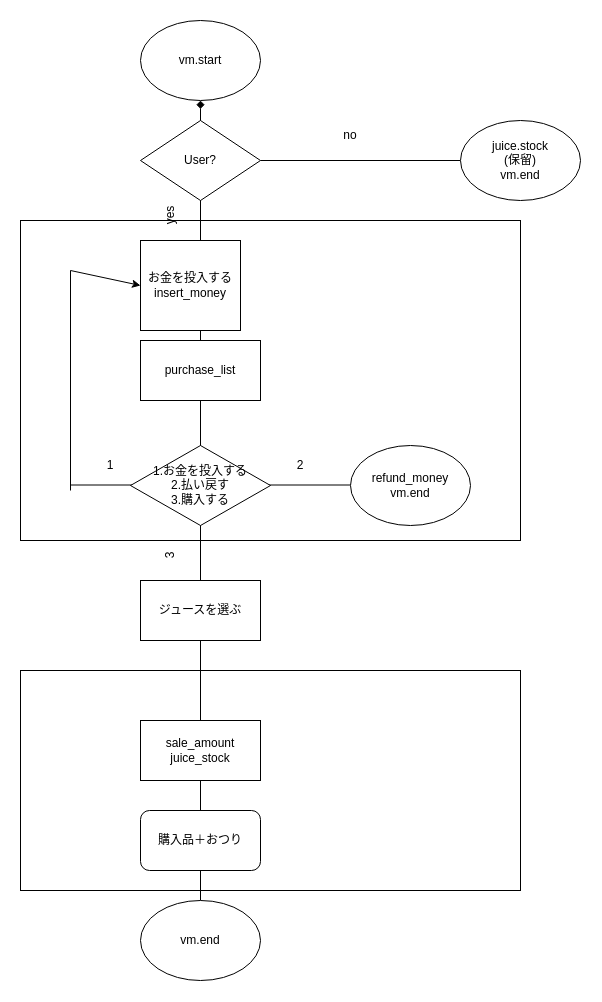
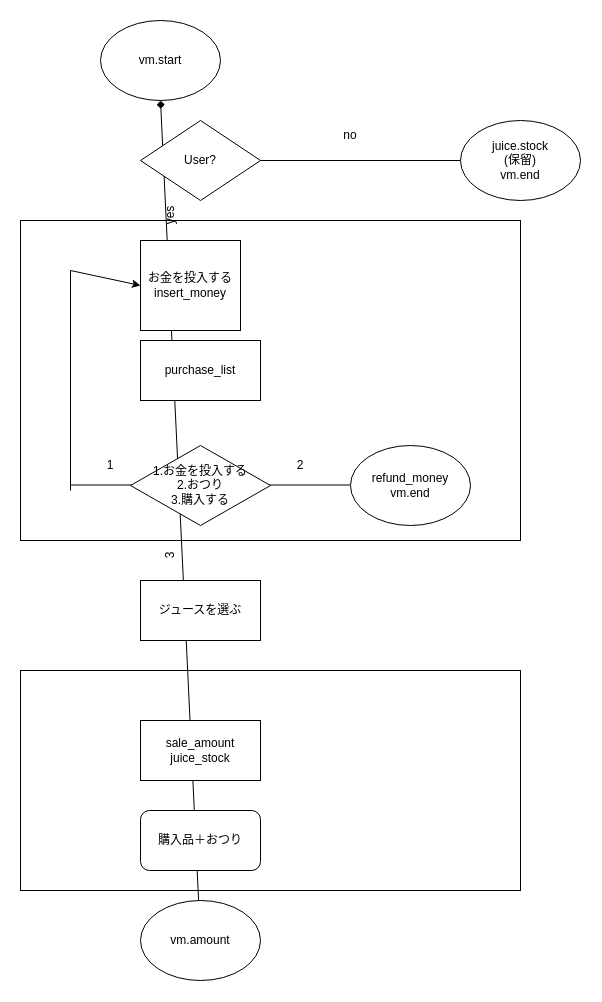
node "vm.start": moved (201, 61) -> (161, 61)
node "1.お金を投入する 2.払い戻す 3.購入する": label "1.お金を投入する 2.払い戻す 3.購入する" -> "1.お金を投入する 2.おつり 3.購入する"
node "vm.end": label "vm.end" -> "vm.amount"
